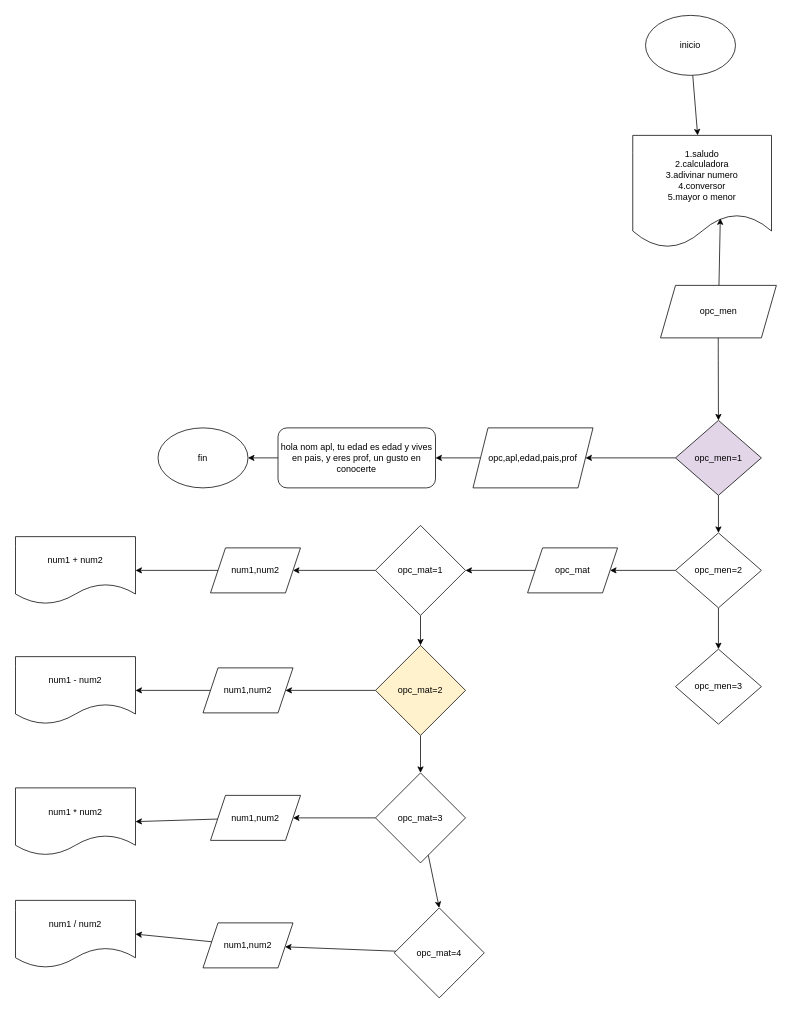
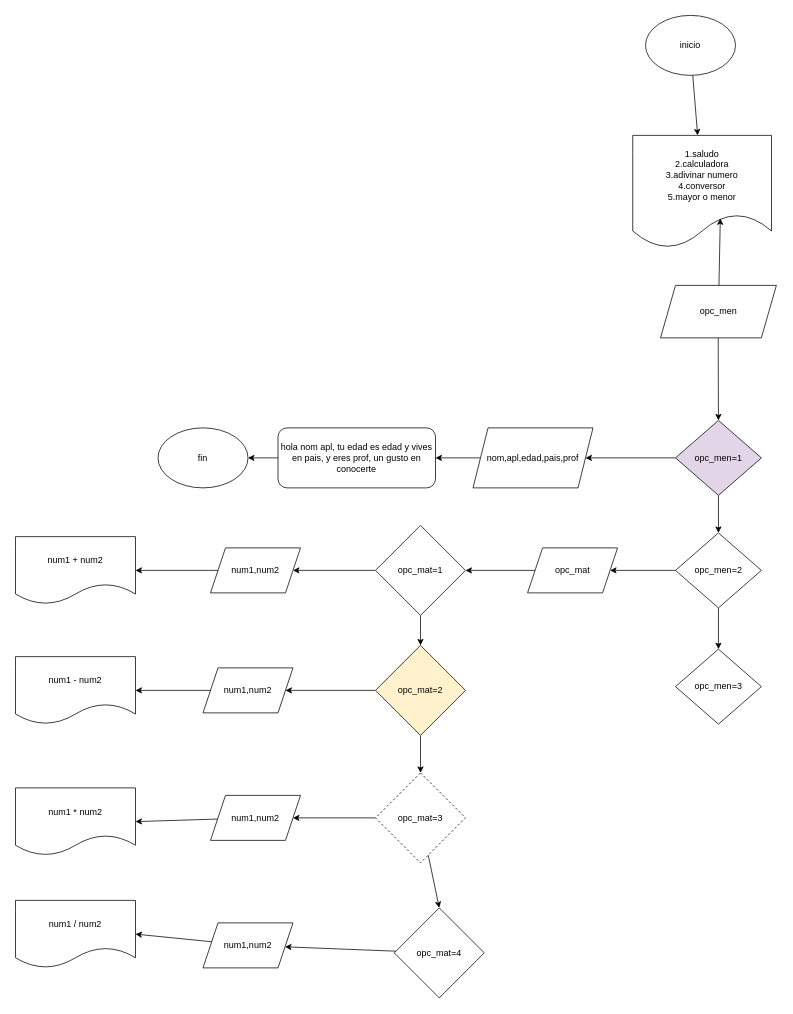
node "opc,apl,edad,pais,prof": label "opc,apl,edad,pais,prof" -> "nom,apl,edad,pais,prof"
node "opc_mat=3": style solid -> dashed
